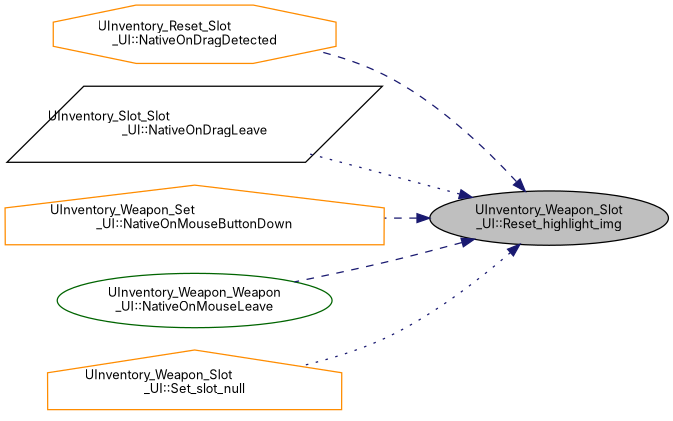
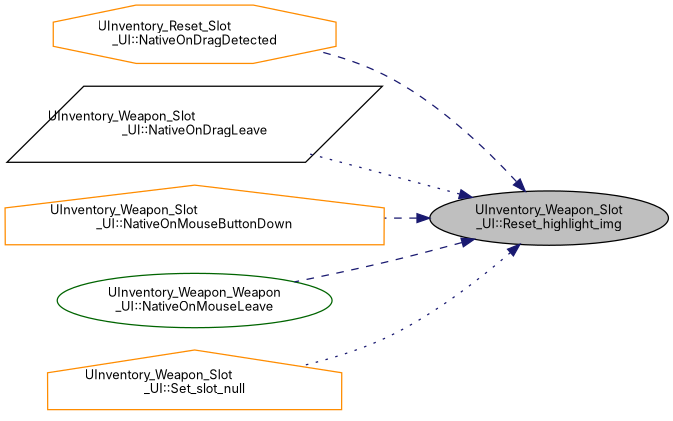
node "UInventory_Slot_Slot _UI::NativeOnDragLeave": label "UInventory_Slot_Slot _UI::NativeOnDragLeave" -> "UInventory_Weapon_Slot _UI::NativeOnDragLeave"
node "UInventory_Weapon_Set _UI::NativeOnMouseButtonDown": label "UInventory_Weapon_Set _UI::NativeOnMouseButtonDown" -> "UInventory_Weapon_Slot _UI::NativeOnMouseButtonDown"
